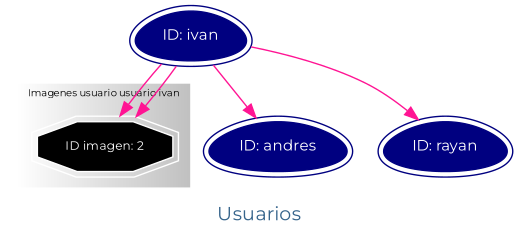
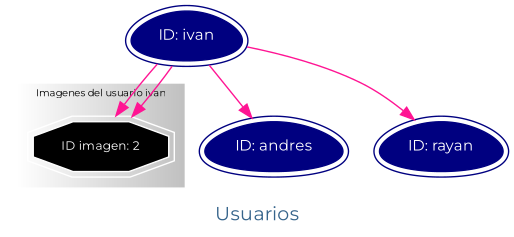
cluster "Imagenes usuario usuario ivan": label "Imagenes usuario usuario ivan" -> "Imagenes del usuario ivan"
